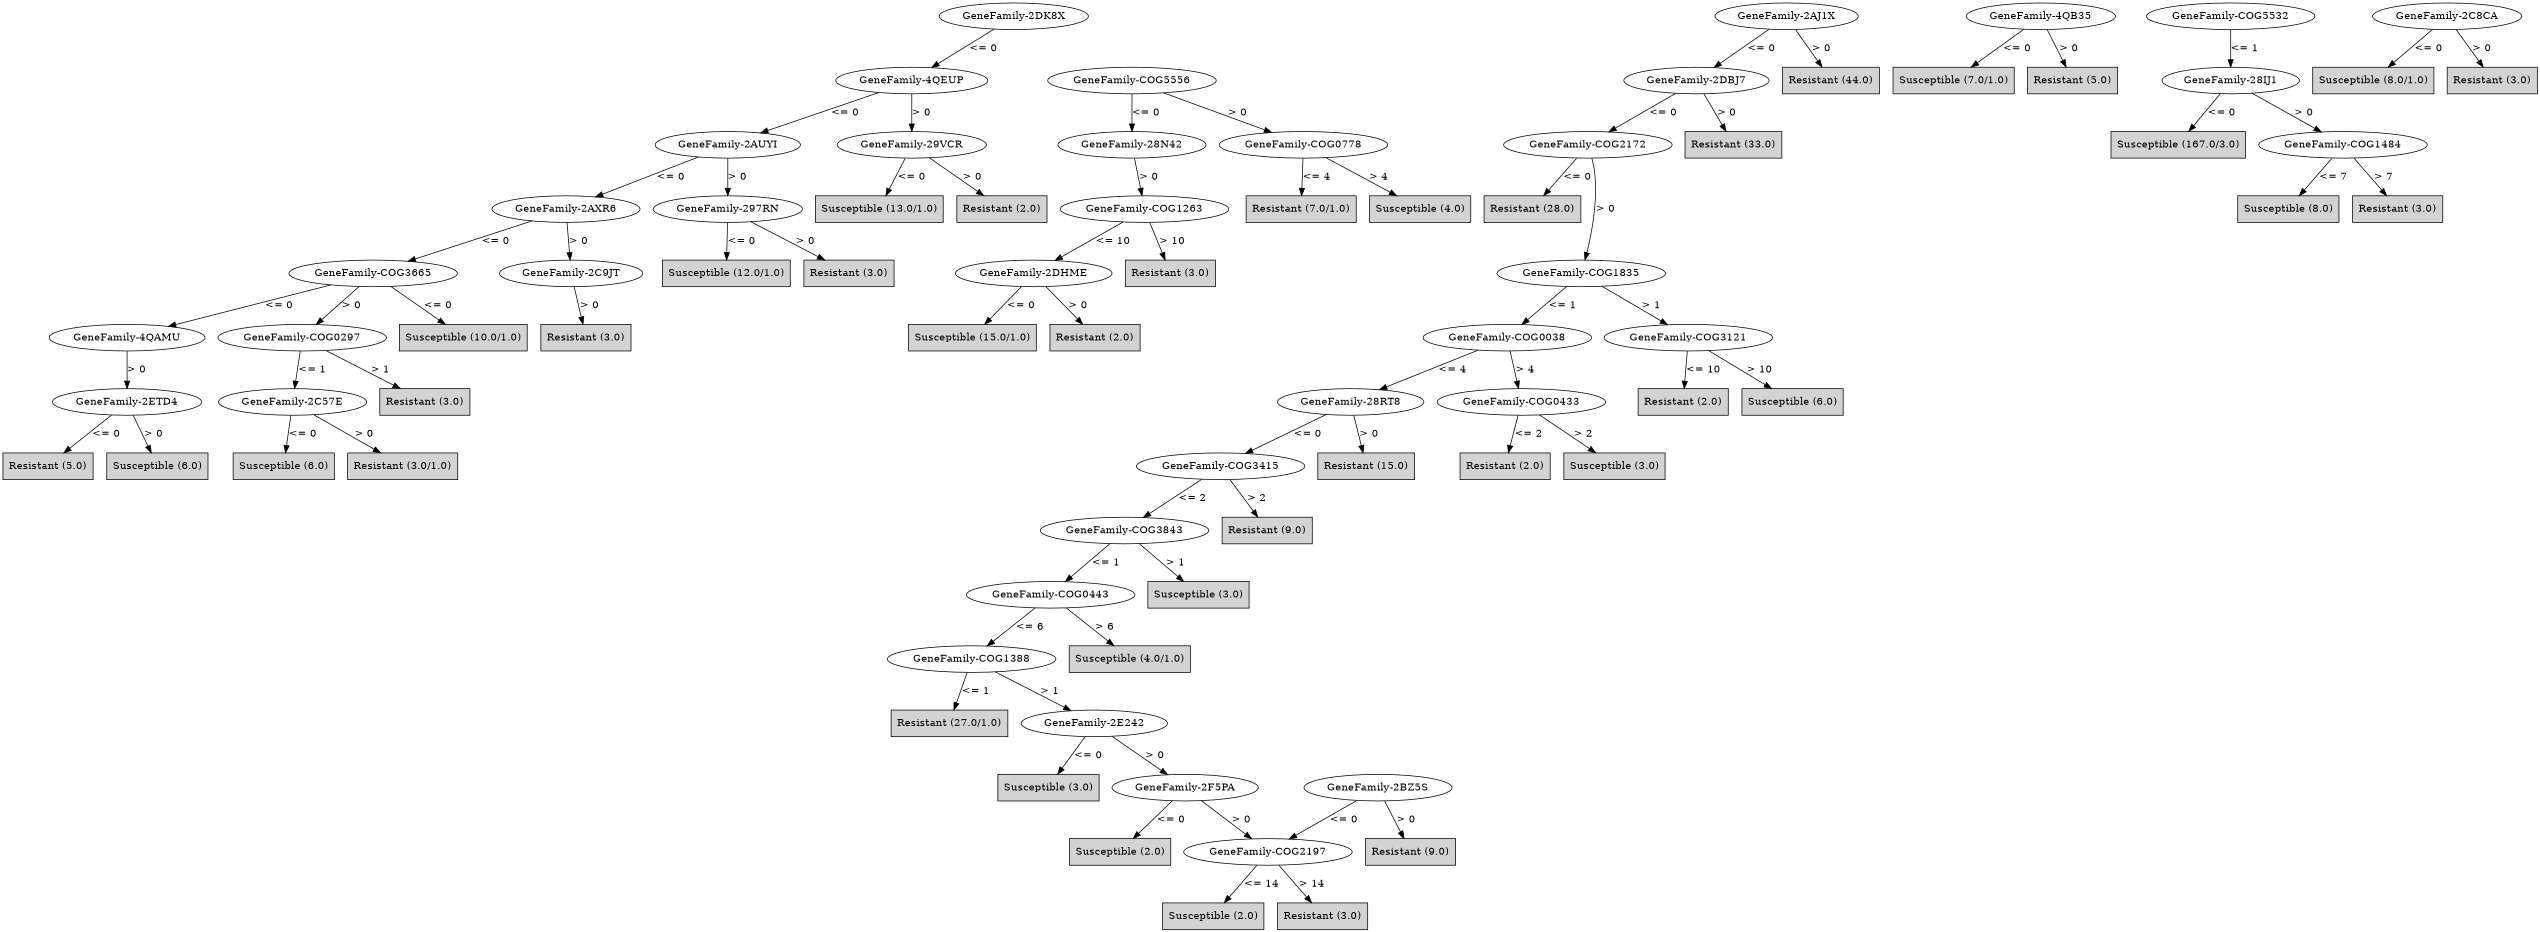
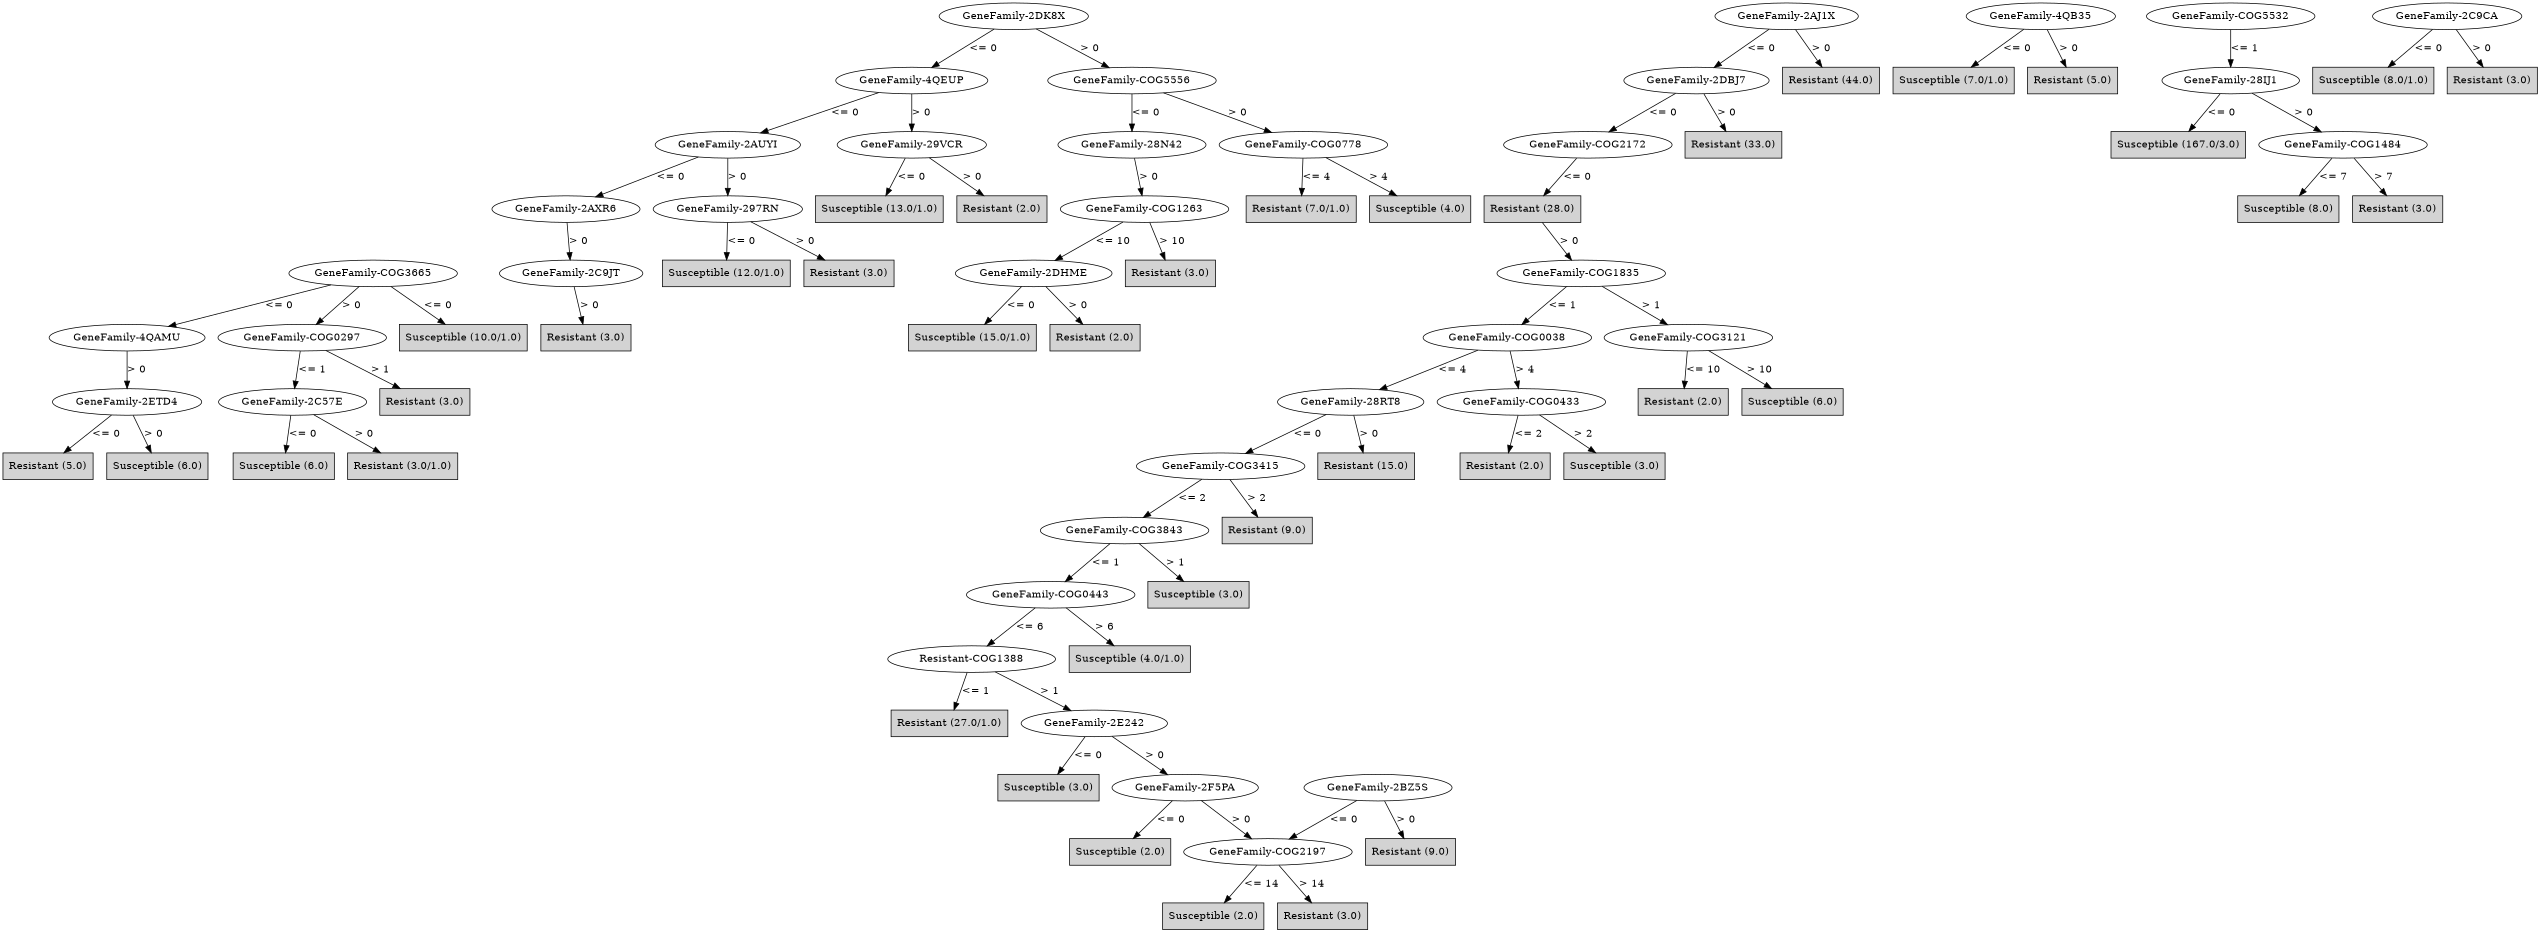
node "GeneFamily-2C8CA": label "GeneFamily-2C8CA" -> "GeneFamily-2C9CA"
edge "GeneFamily-2DK8X" -> "GeneFamily-COG5556": added, label "> 0"
edge "GeneFamily-COG2172" -> "GeneFamily-COG1835": now "Resistant (28.0)" -> "GeneFamily-COG1835"
edge "GeneFamily-2AXR6" -> "GeneFamily-COG3665": removed, label "<= 0"
node "GeneFamily-COG1388": label "GeneFamily-COG1388" -> "Resistant-COG1388"
